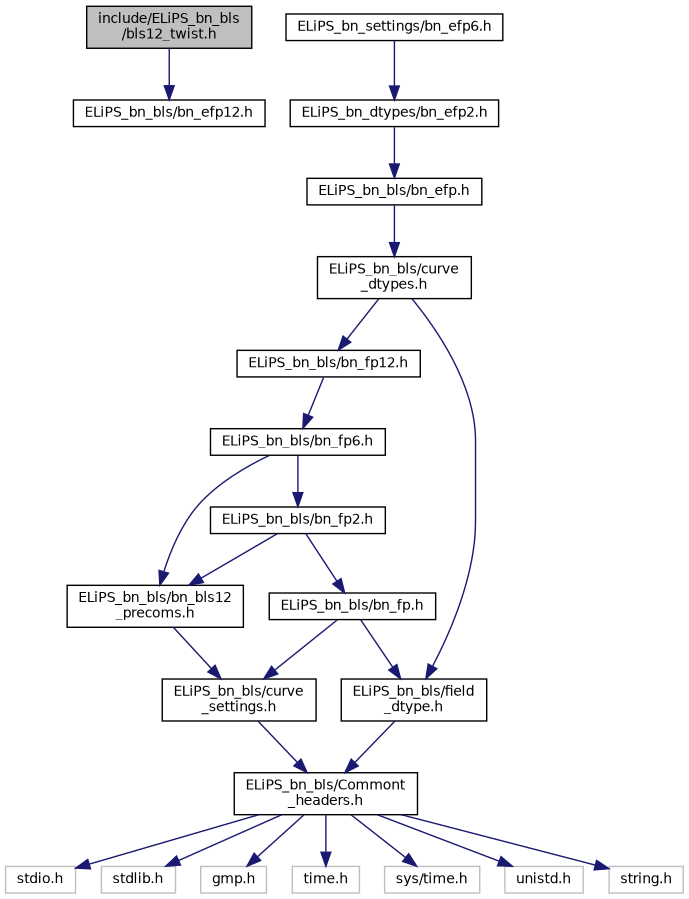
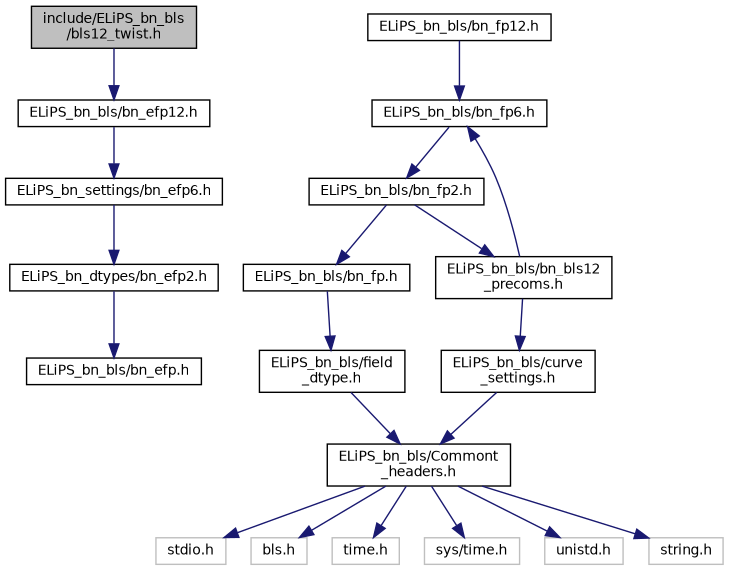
edge "ELiPS_bn_bls/bn_efp12.h" -> "ELiPS_bn_settings/bn_efp6.h": added
node "ELiPS_bn_bls/curve _dtypes.h": removed
edge "ELiPS_bn_bls/bn_fp6.h" -> "ELiPS_bn_bls/bn_bls12 _precoms.h": reversed
edge "ELiPS_bn_bls/bn_fp.h" -> "ELiPS_bn_bls/curve _settings.h": removed
node "stdlib.h": label "stdlib.h" -> "bls.h"
node "gmp.h": removed
